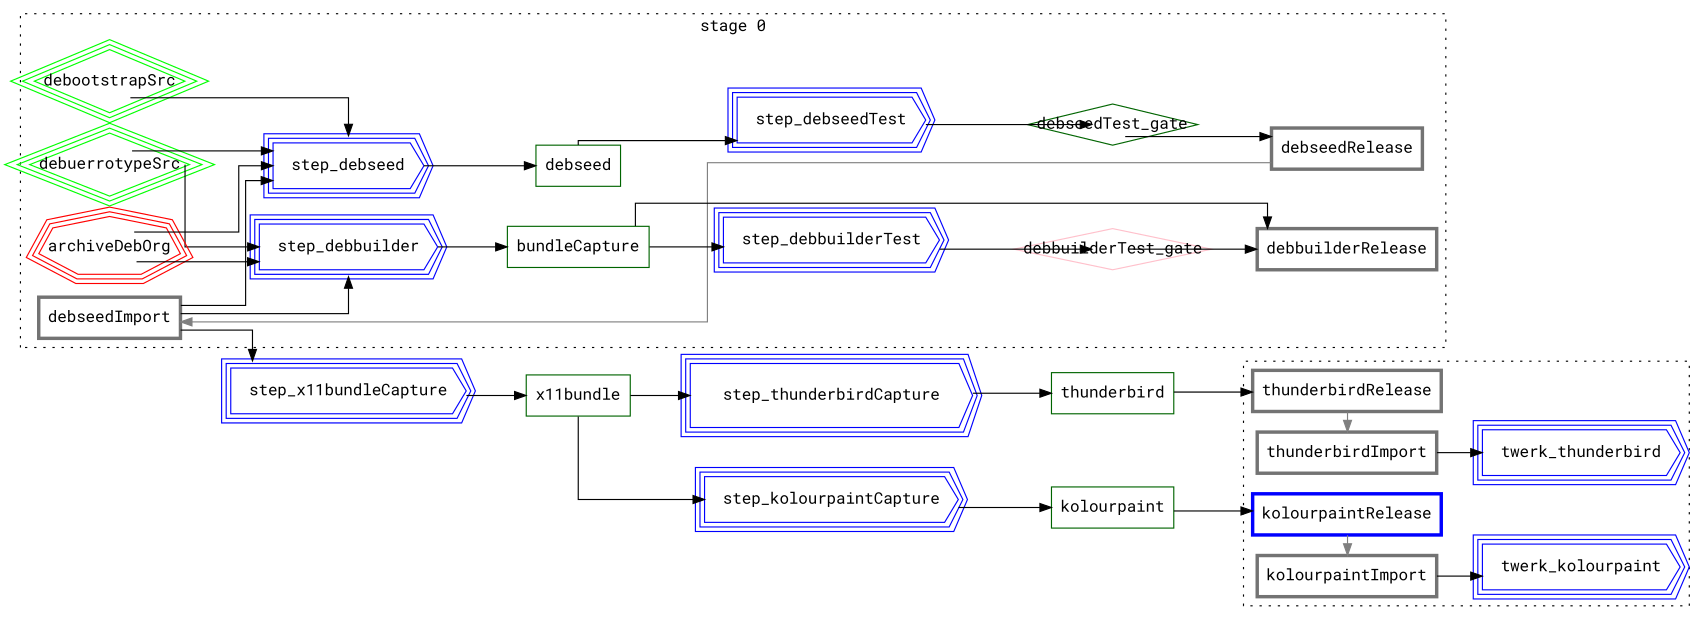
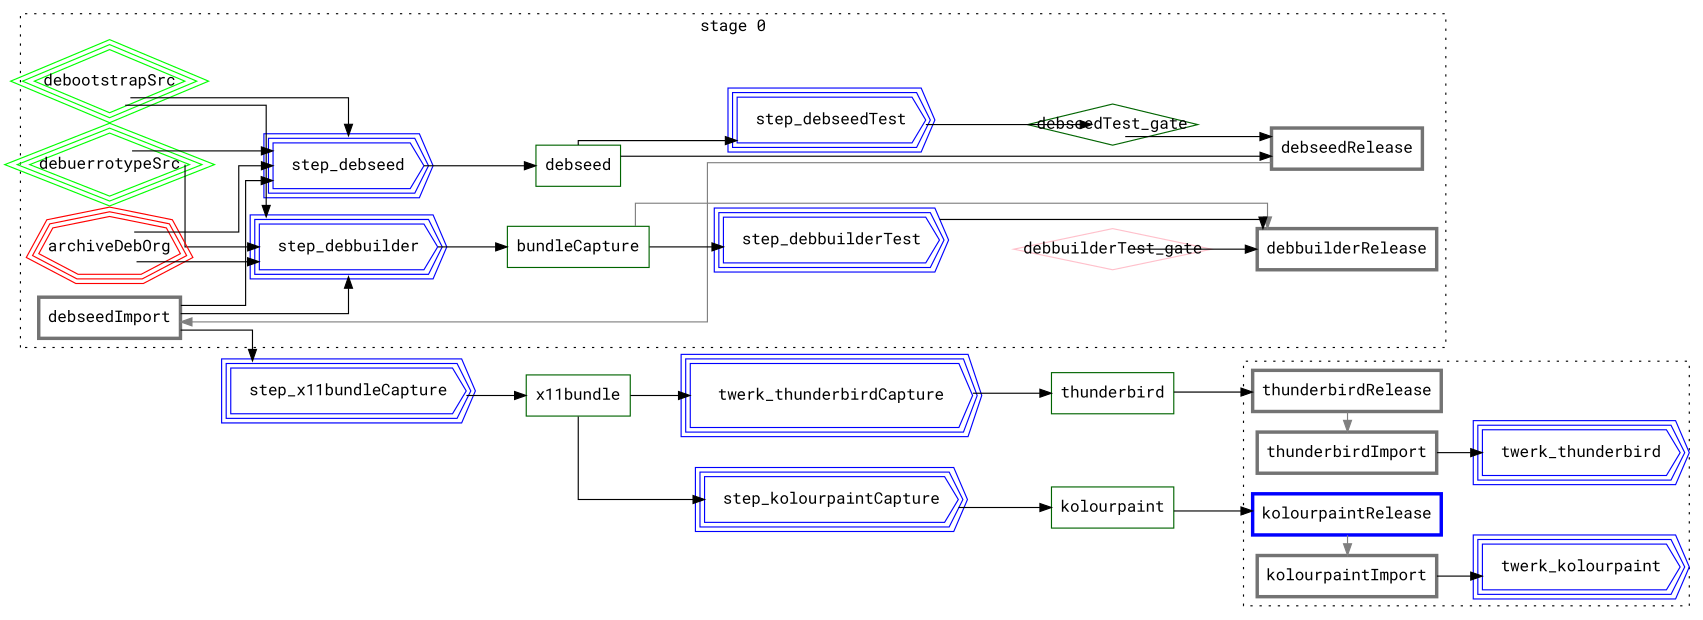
edge "debootstrapSrc" -> "step_debbuilder": added
edge "debseed" -> "debseedRelease": added
edge "bundleCapture" -> "debbuilderRelease": color black -> gray50
edge "step_debbuilderTest" -> "debbuilderTest_gate": now "step_debbuilderTest" -> "debbuilderRelease"
node "step_thunderbirdCapture": label "step_thunderbirdCapture" -> "twerk_thunderbirdCapture"
